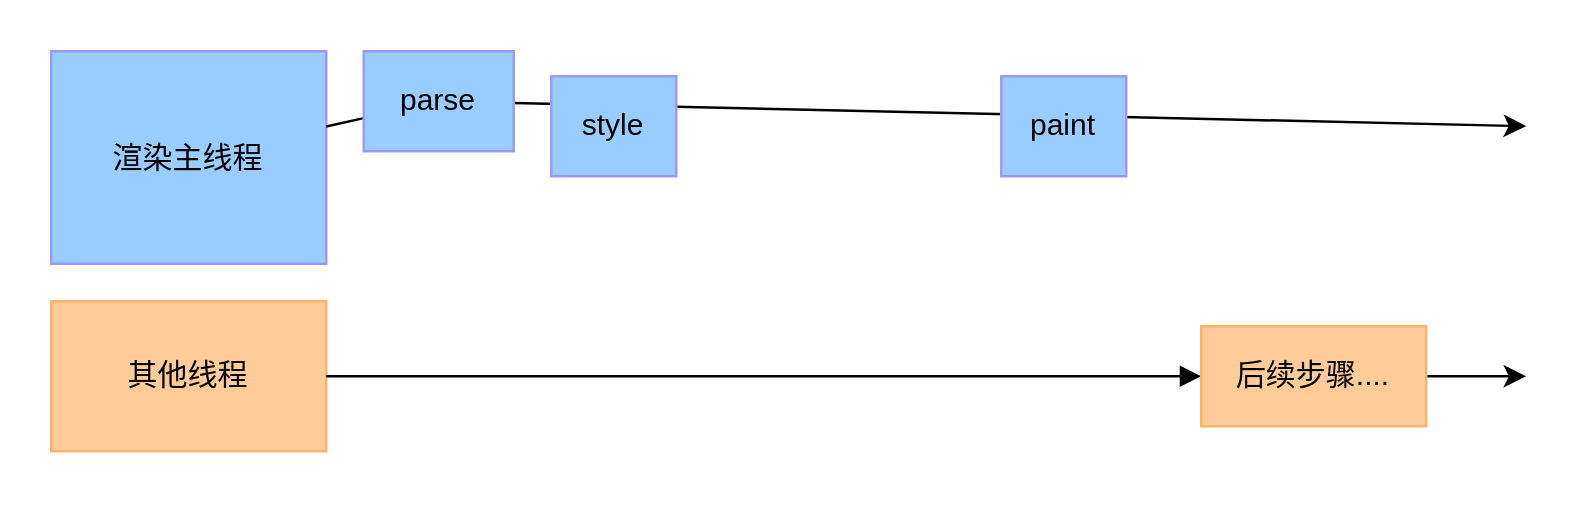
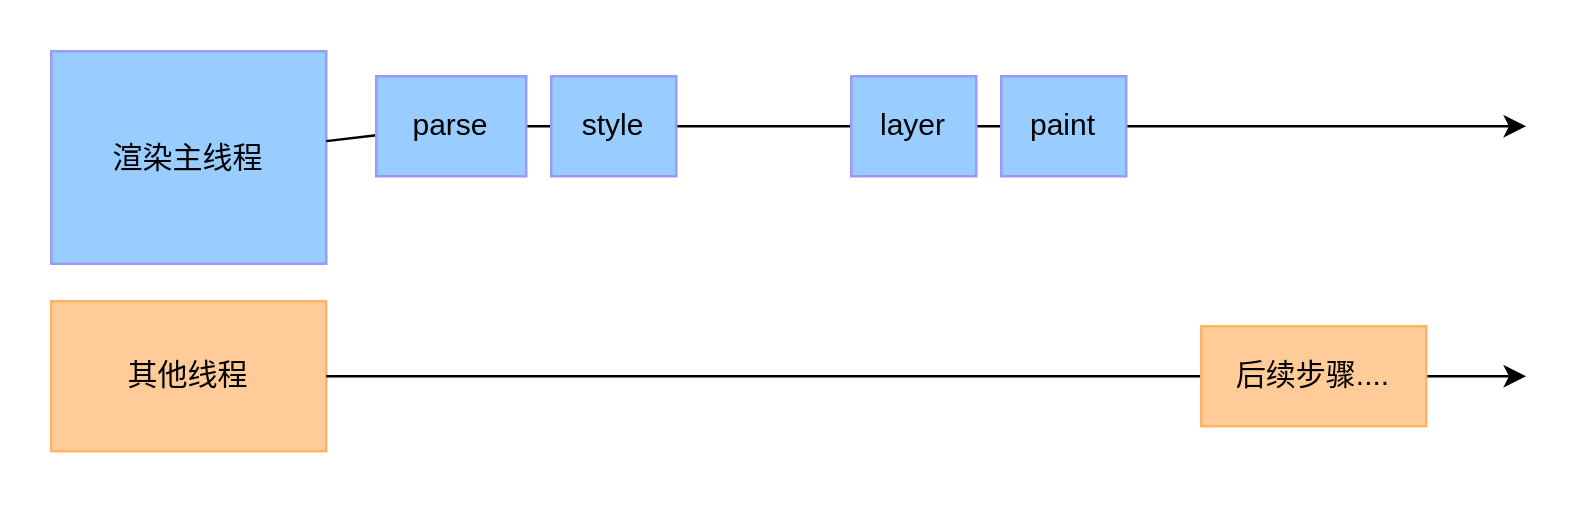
node "parse": moved (439, 101) -> (451, 126)
node "layer": added
edge "其他线程" -> "后续步骤....": arrowhead block -> none
